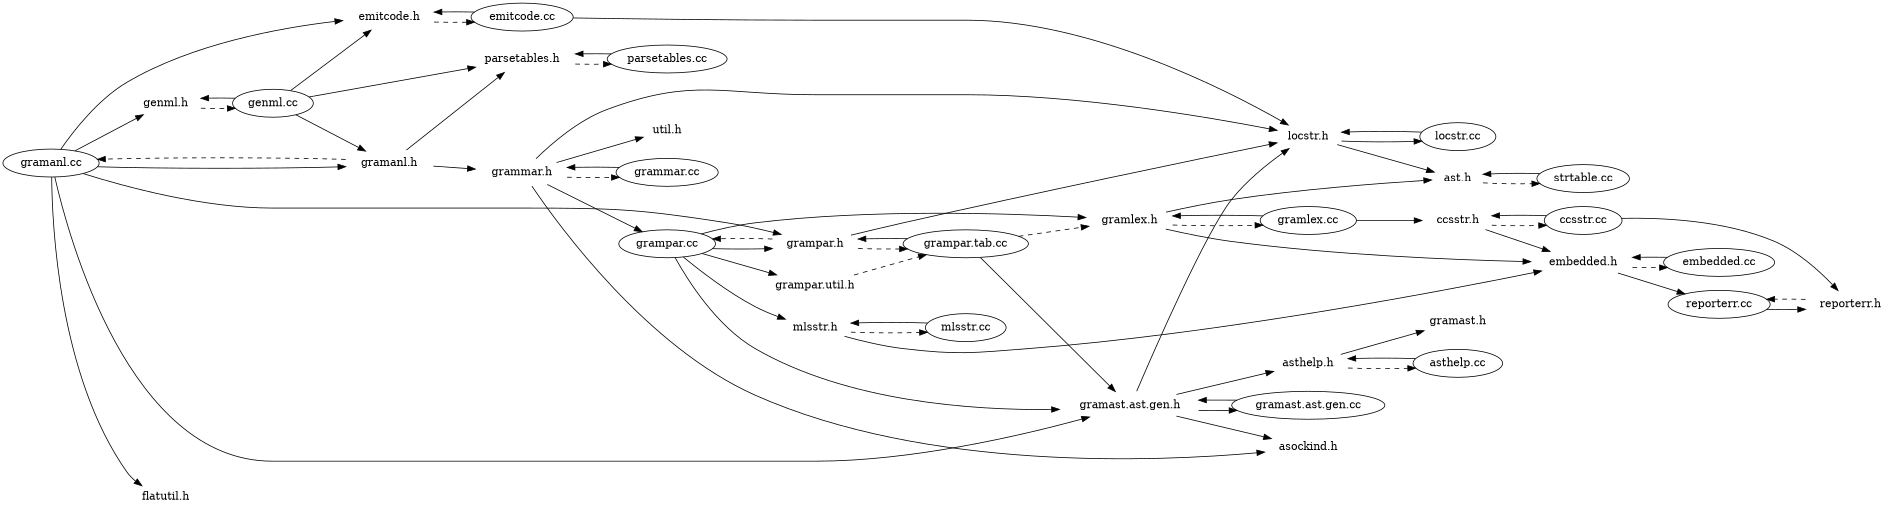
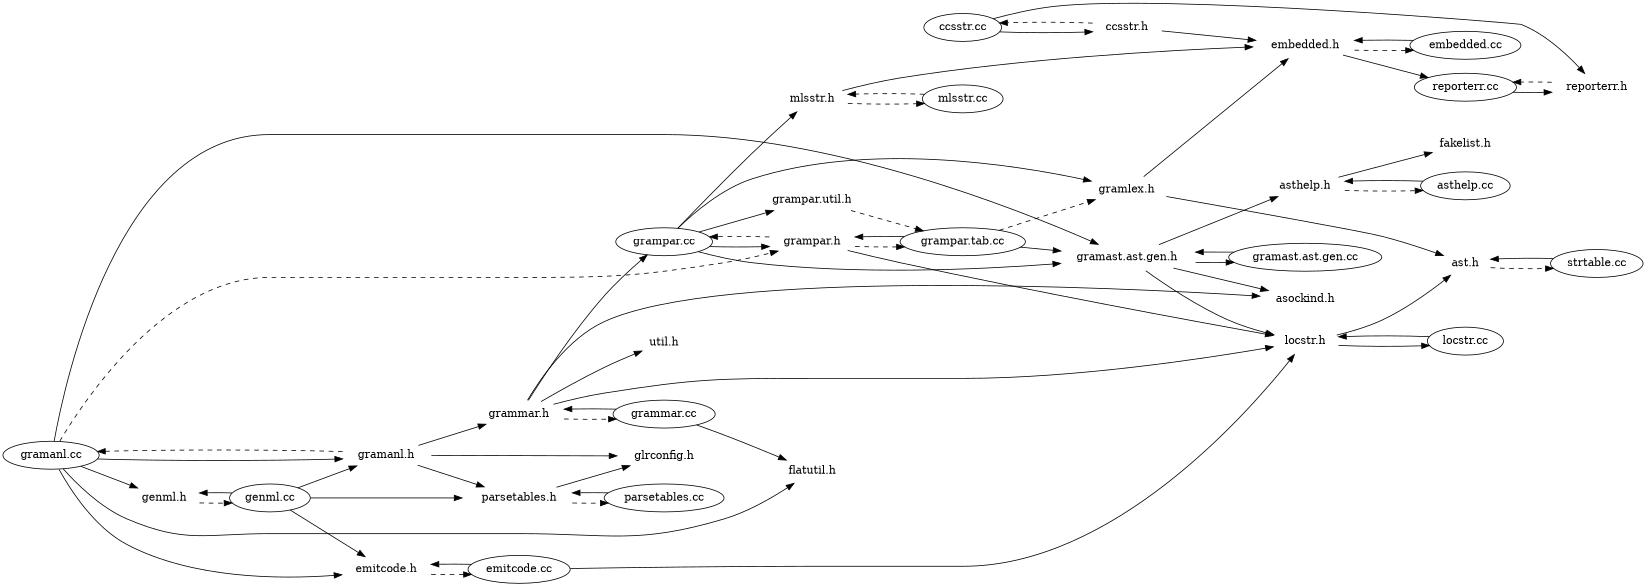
edge "gramanl.cc" -> "grampar.h": style solid -> dashed
node "gramlex.cc": removed
node "gramast.h": label "gramast.h" -> "fakelist.h"
edge "mlsstr.cc" -> "mlsstr.h": style solid -> dashed
edge "grammar.cc" -> "flatutil.h": added
node "glrconfig.h": added
